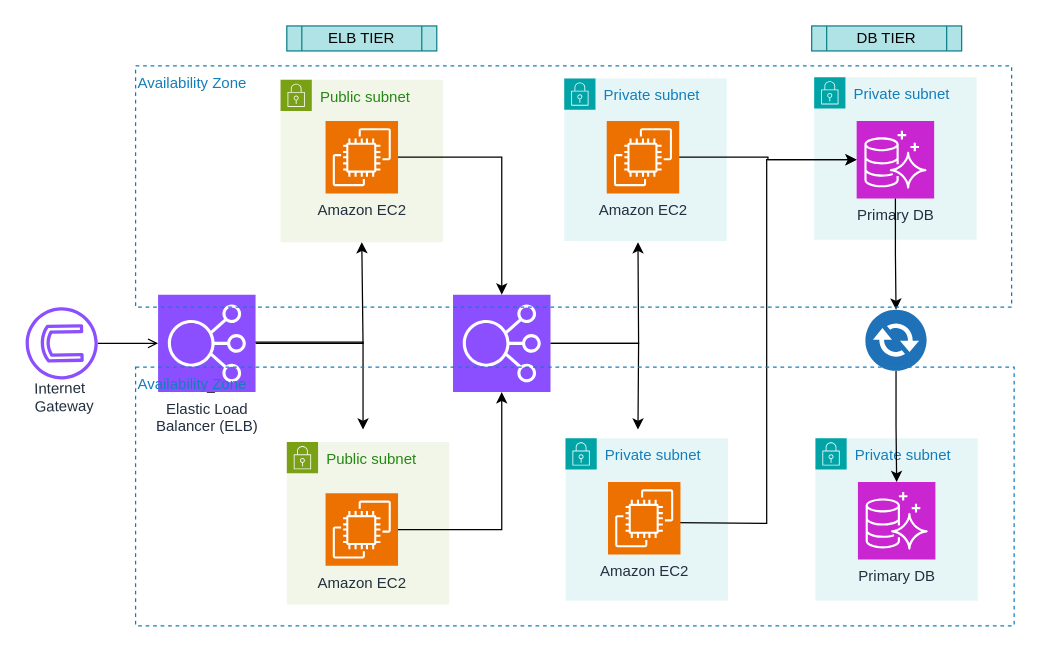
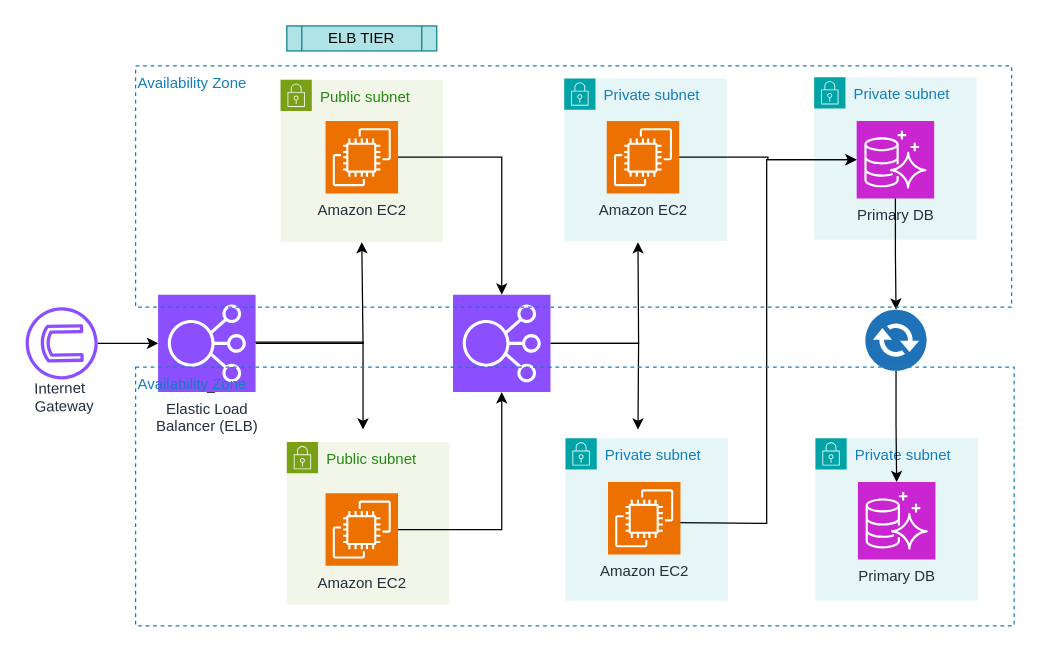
node "DB TIER": removed
edge "Gateway Internet" -> "Elastic Load Balancer (ELB)": arrowhead open -> classic
